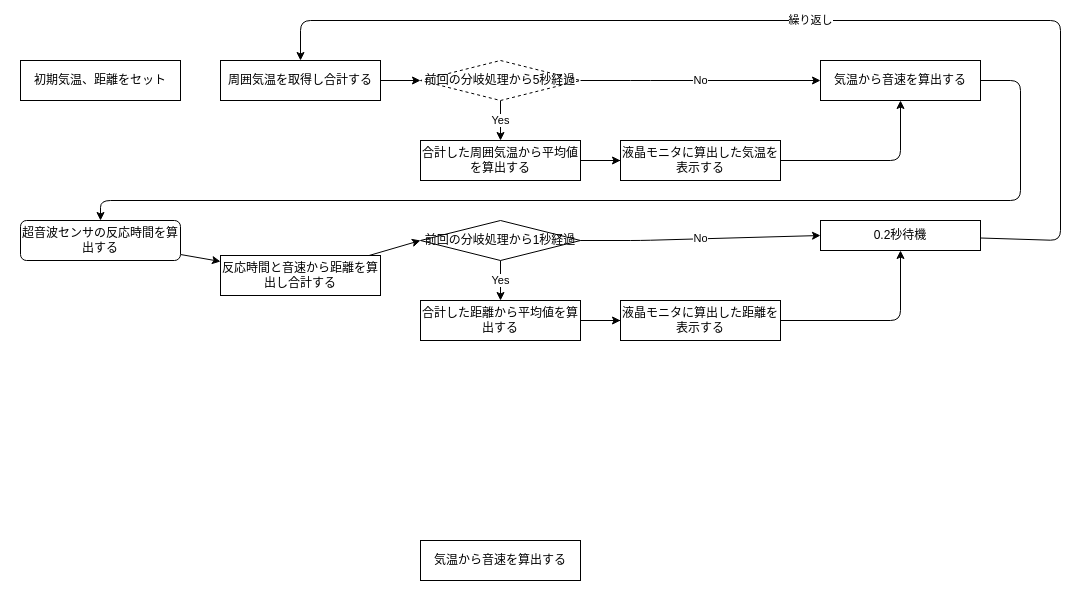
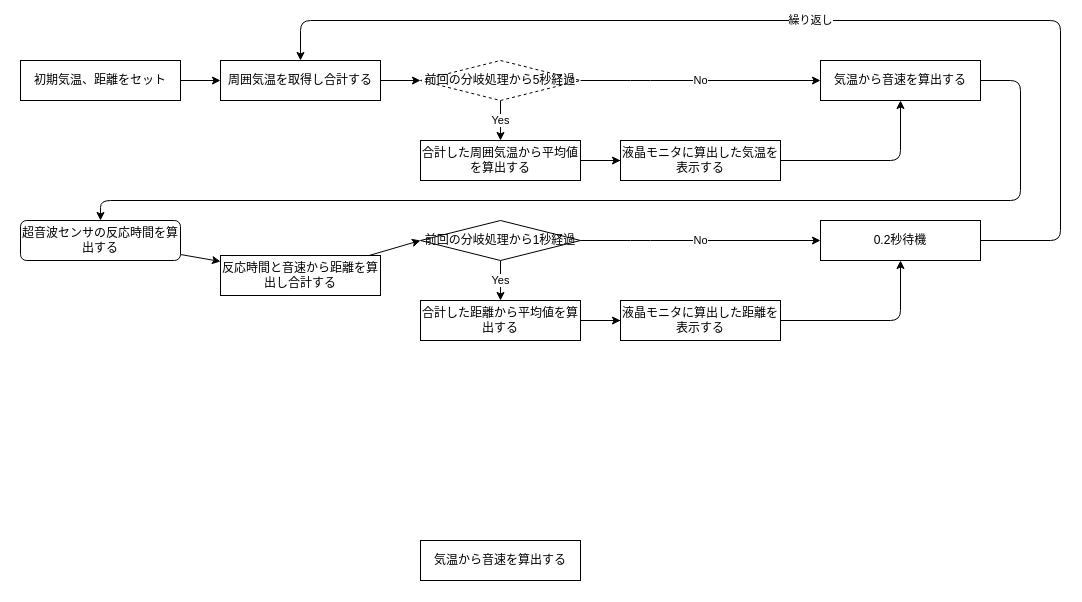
edge "初期気温、距離をセット" -> "周囲気温を取得し合計する": added
node "0.2秒待機": size 160x30 -> 160x40
